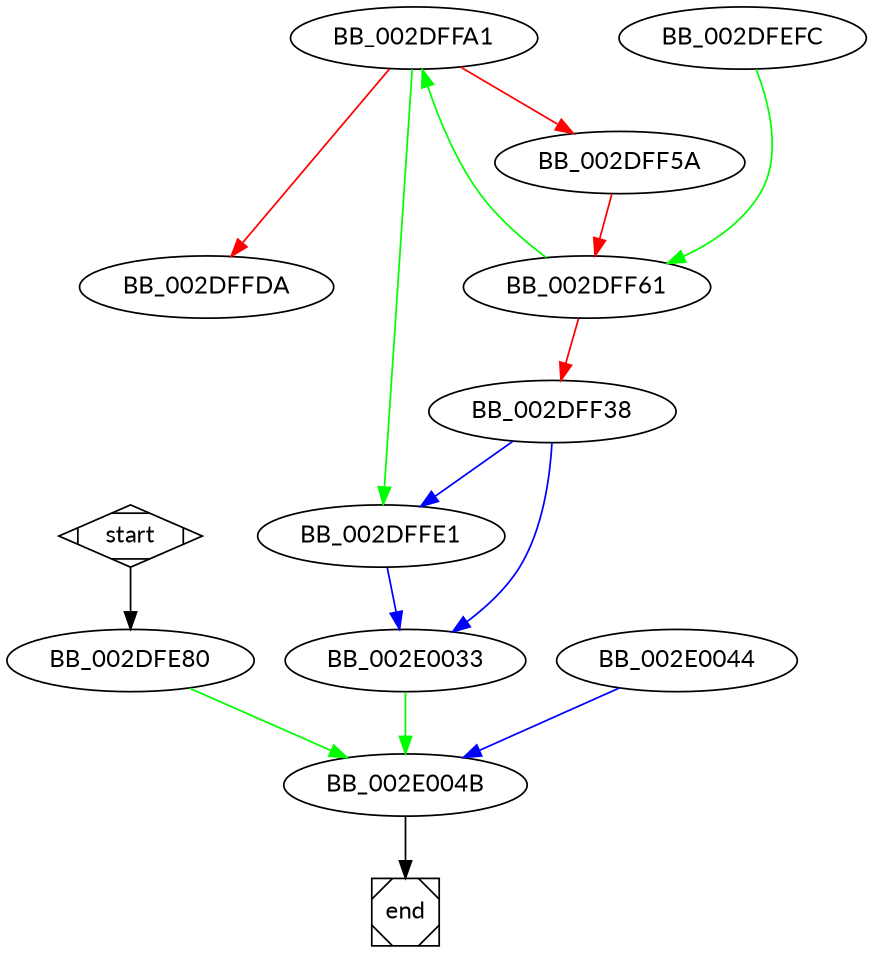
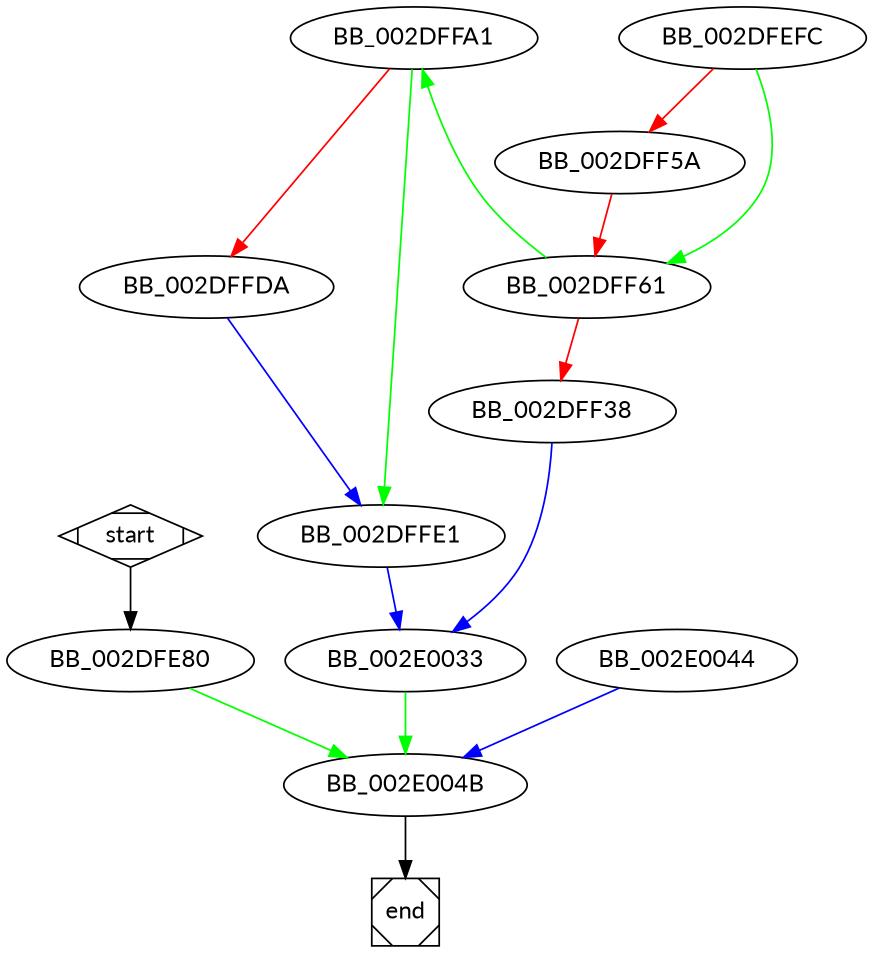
edge "BB_002DFFA1" -> "BB_002DFF5A": now "BB_002DFEFC" -> "BB_002DFF5A"
edge "BB_002DFF38" -> "BB_002DFFE1": now "BB_002DFFDA" -> "BB_002DFFE1"
